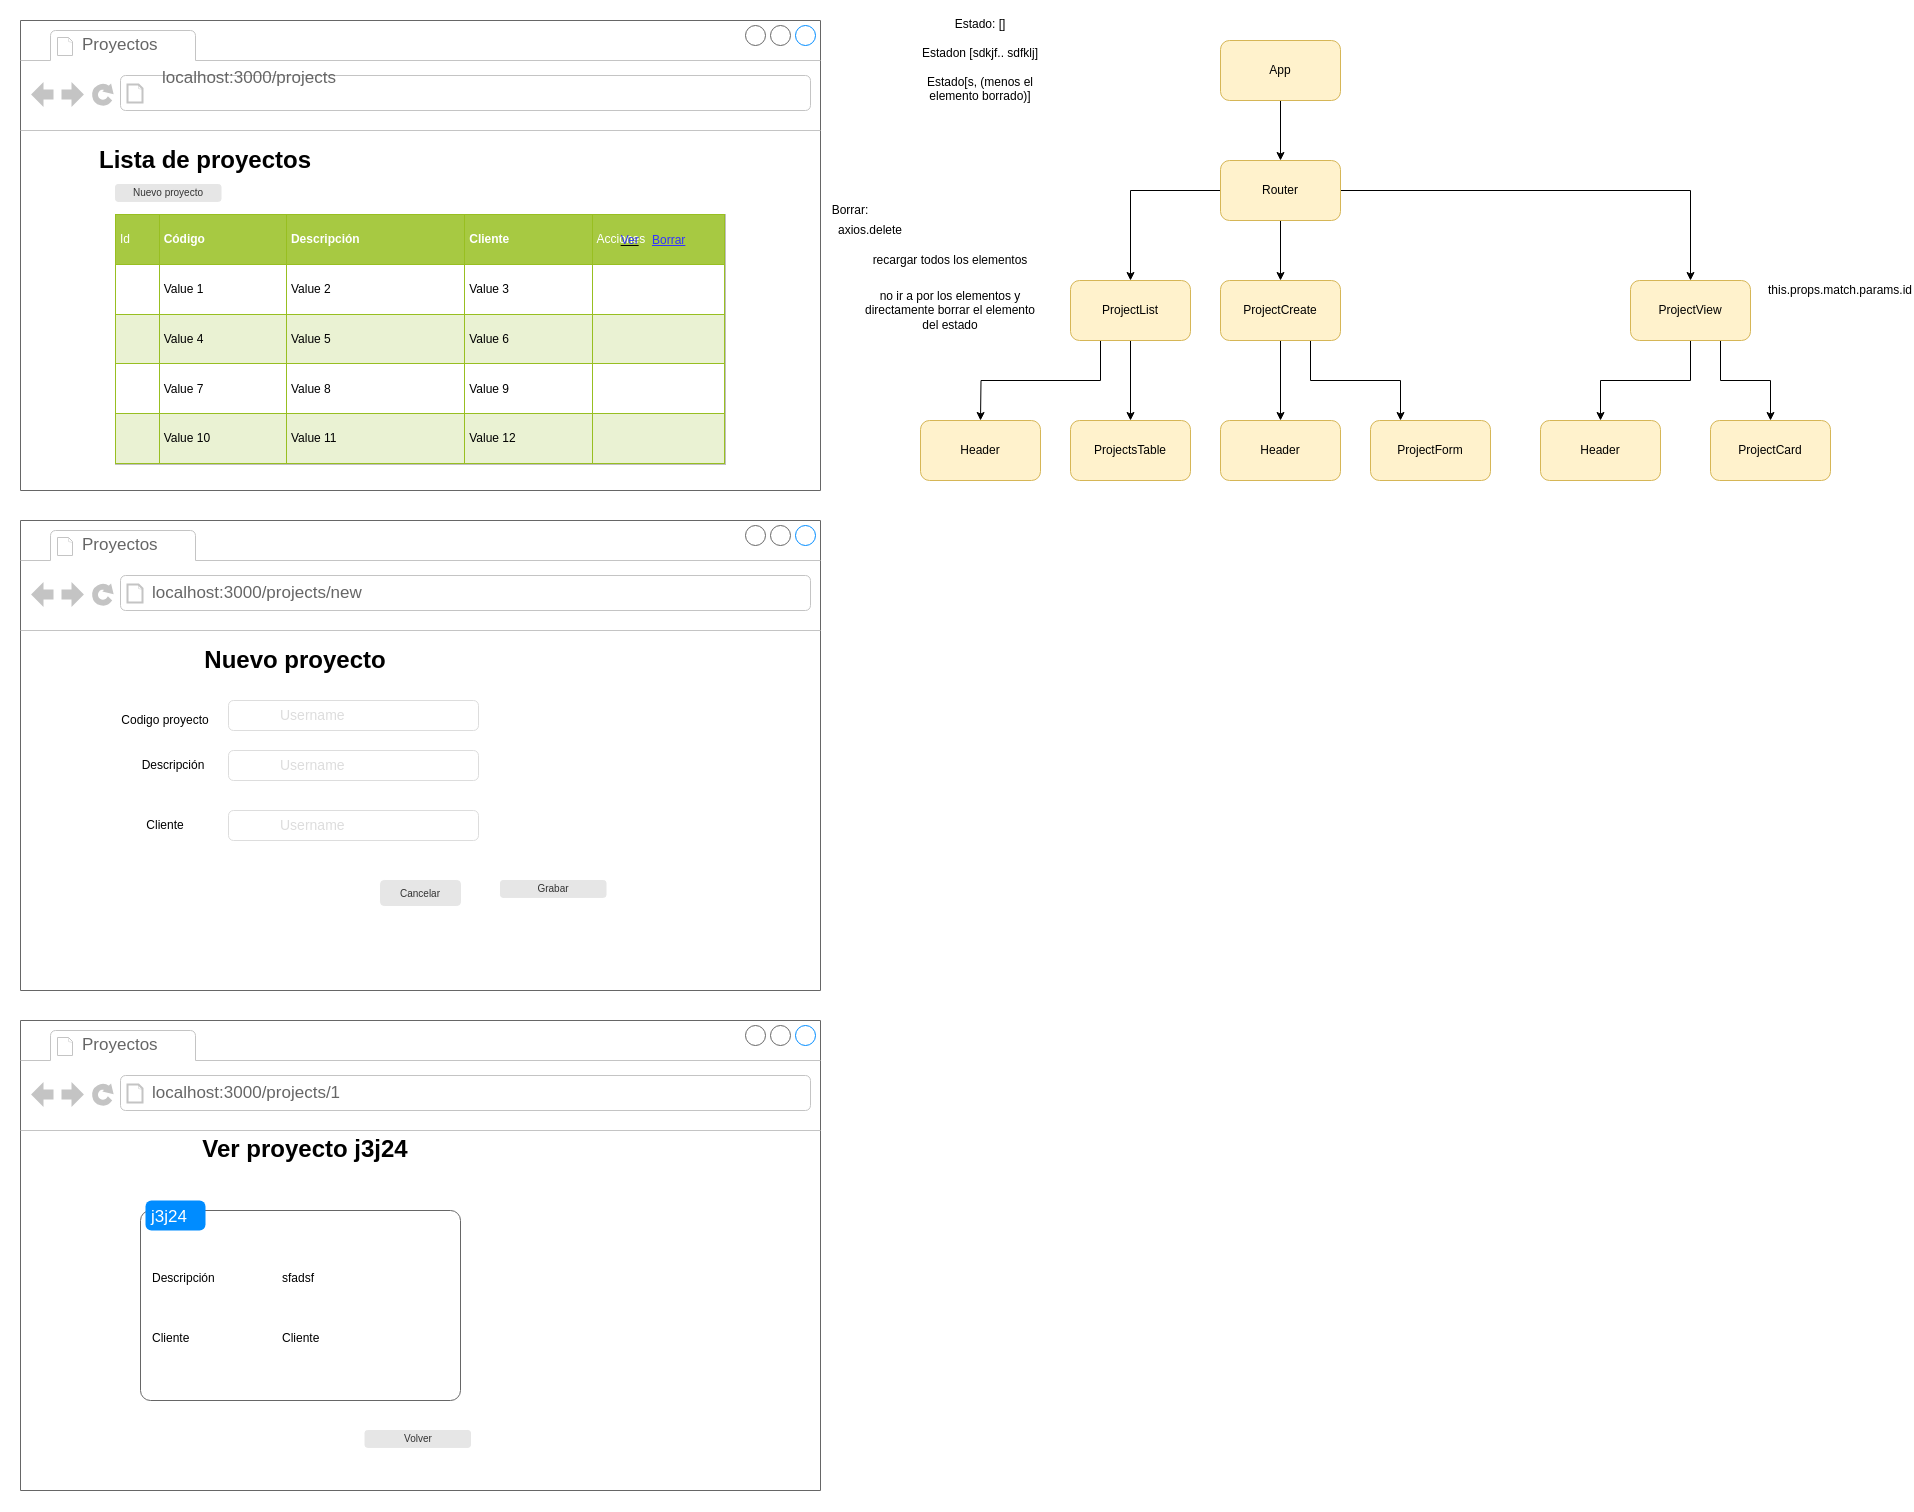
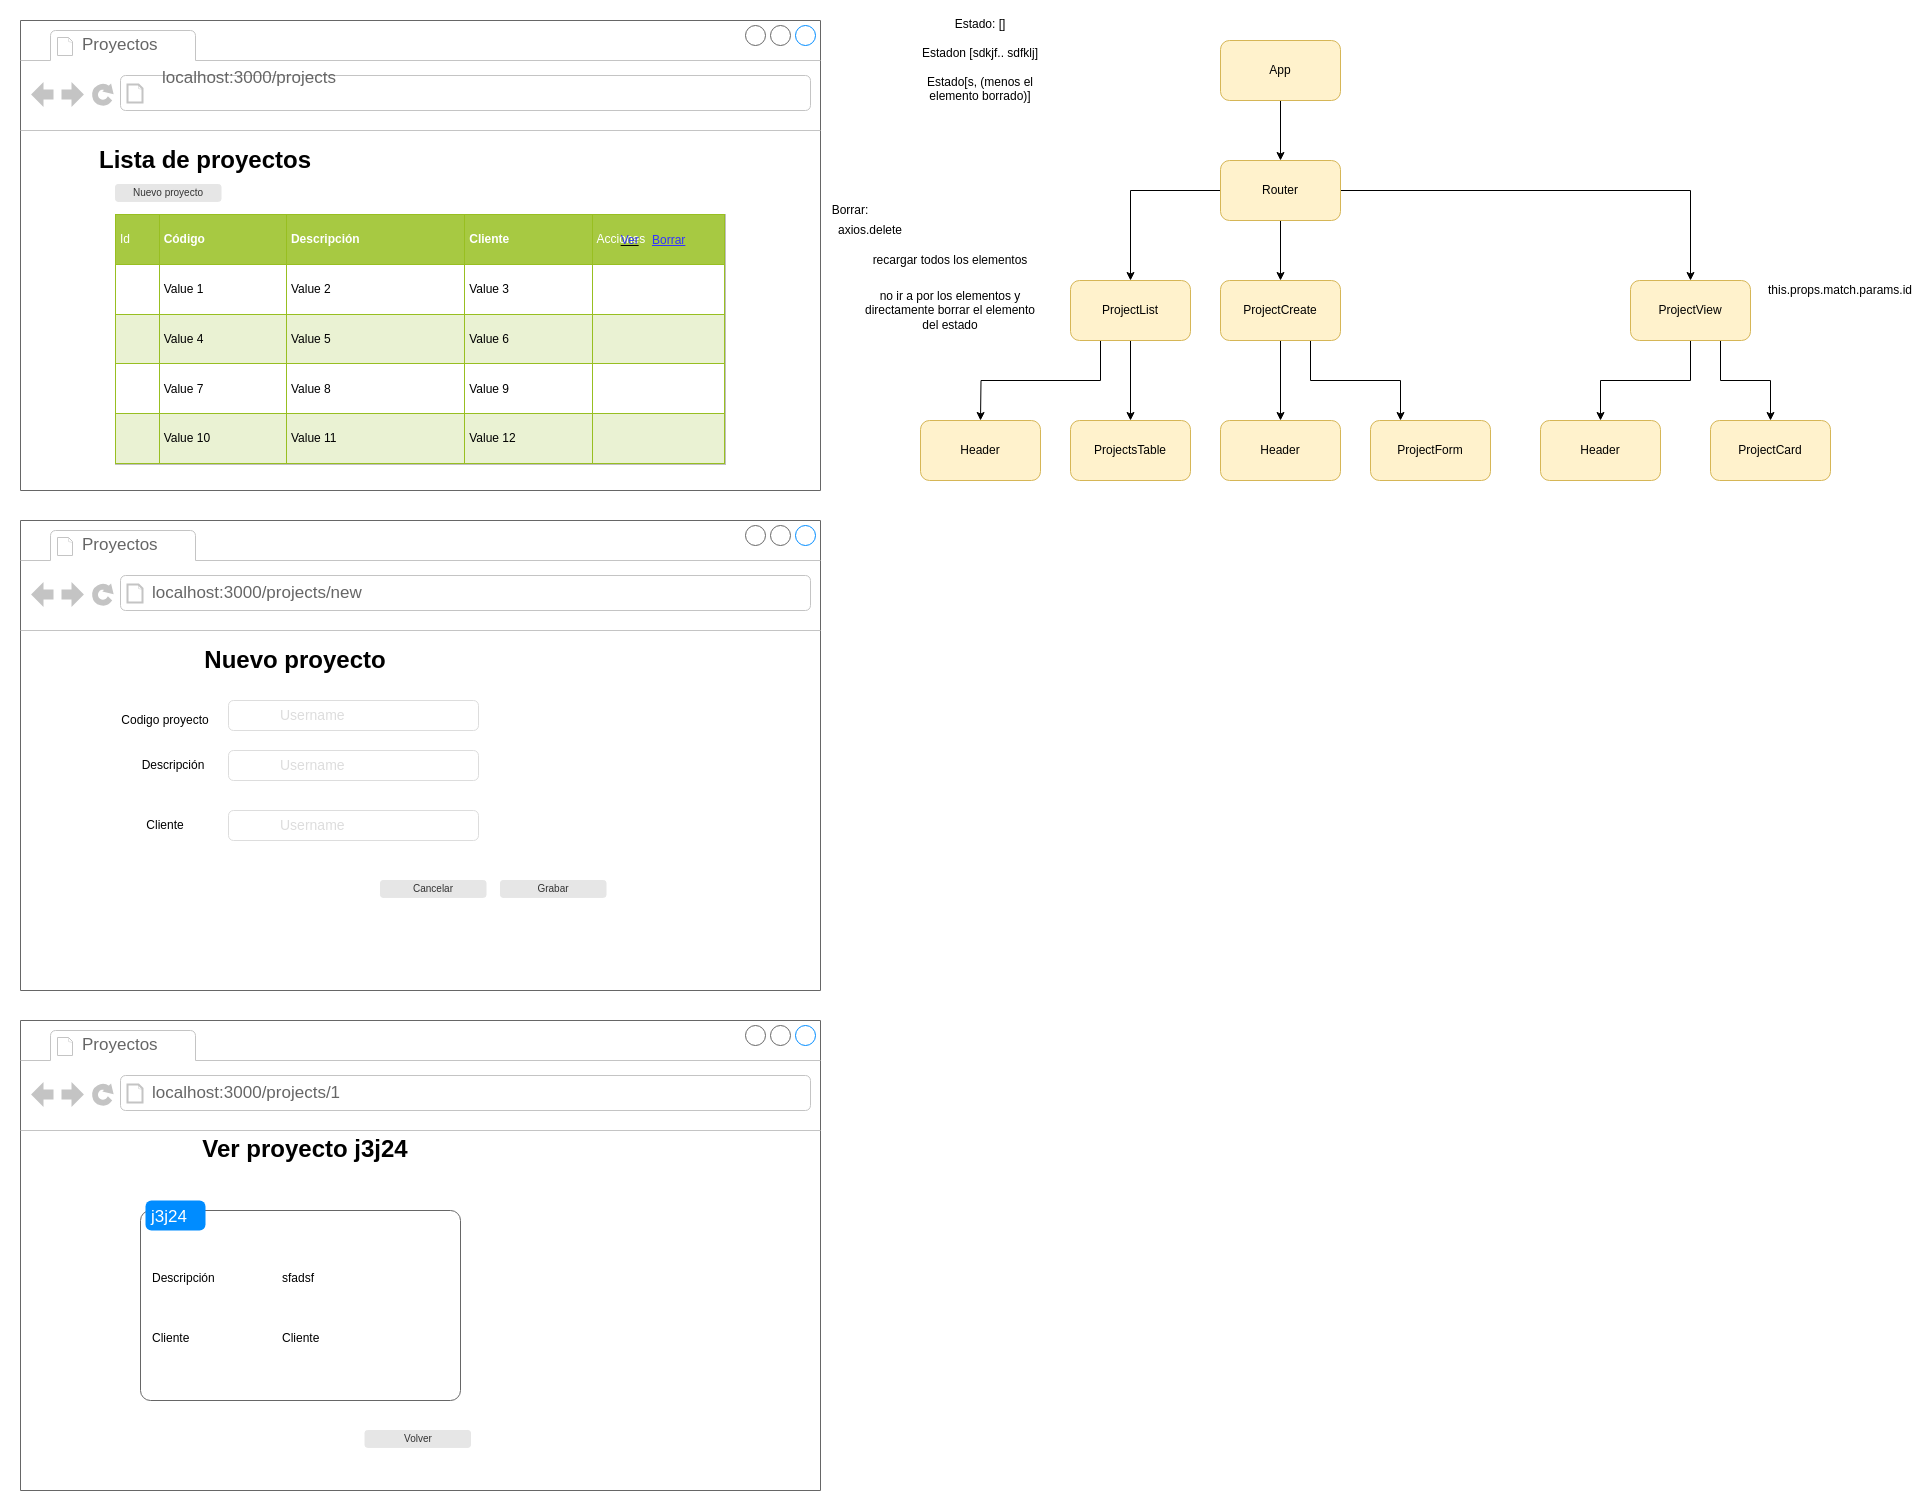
node "Cancelar": size 80x25 -> 106x17
